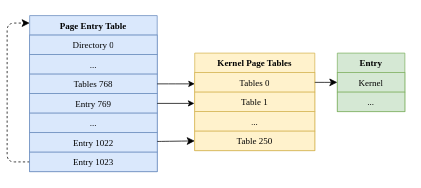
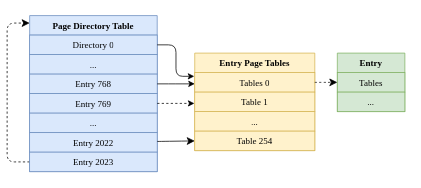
node "Page Entry Table": label "Page Entry Table" -> "Page Directory Table"
node "Kernel Page Tables": label "Kernel Page Tables" -> "Entry Page Tables"
edge "Directory 0" -> "Tables 0": added
edge "Tables 0" -> "Entry": style solid -> dashed
node "Kernel": label "Kernel" -> "Tables"
node "Tables 768": label "Tables 768" -> "Entry 768"
edge "Entry 769" -> "Table 1": style solid -> dashed
node "Table 250": label "Table 250" -> "Table 254"
node "Entry 1022": label "Entry 1022" -> "Entry 2022"
node "Entry 1023": label "Entry 1023" -> "Entry 2023"
